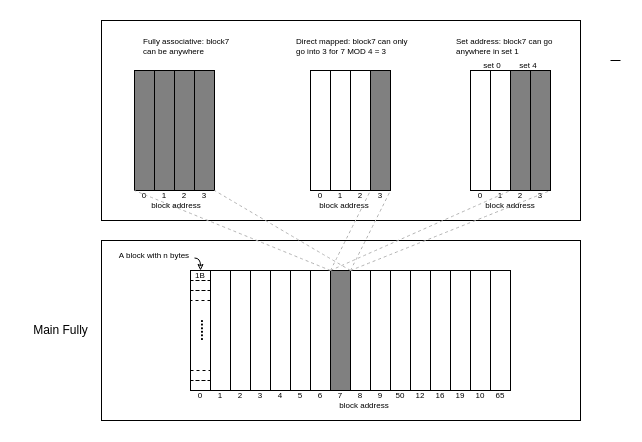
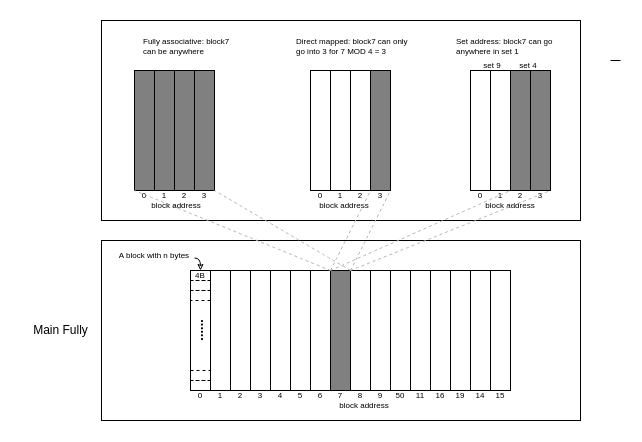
node "set 0": label "set 0" -> "set 9"
node "1B": label "1B" -> "4B"
node "12": label "12" -> "11"
node "10": label "10" -> "14"
node "65": label "65" -> "15"
